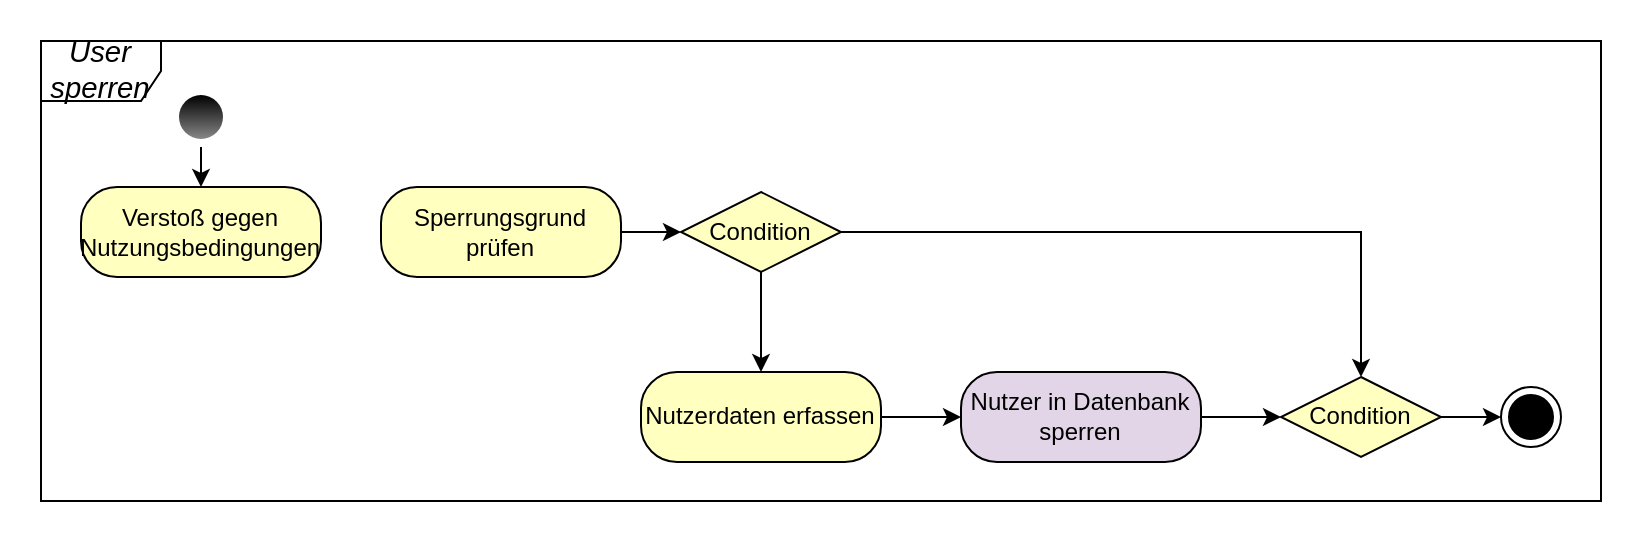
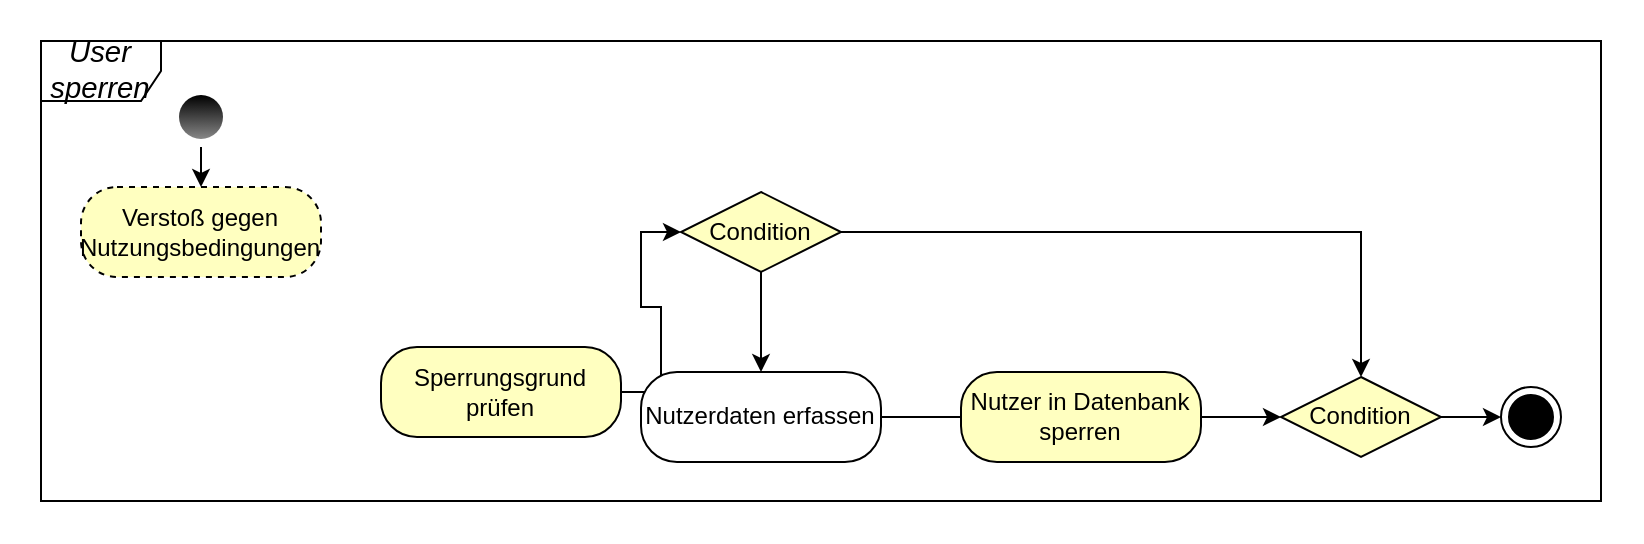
node "Verstoß gegen Nutzungsbedingungen": style solid -> dashed
node "Sperrungsgrund prüfen": moved (501, 232) -> (501, 392)
node "Nutzerdaten erfassen": fillcolor #ffffc0 -> #ffffff
edge "Nutzerdaten erfassen" -> "Nutzer in Datenbank sperren": arrowhead classic -> none
node "Nutzer in Datenbank sperren": fillcolor #e1d5e7 -> #ffffc0
